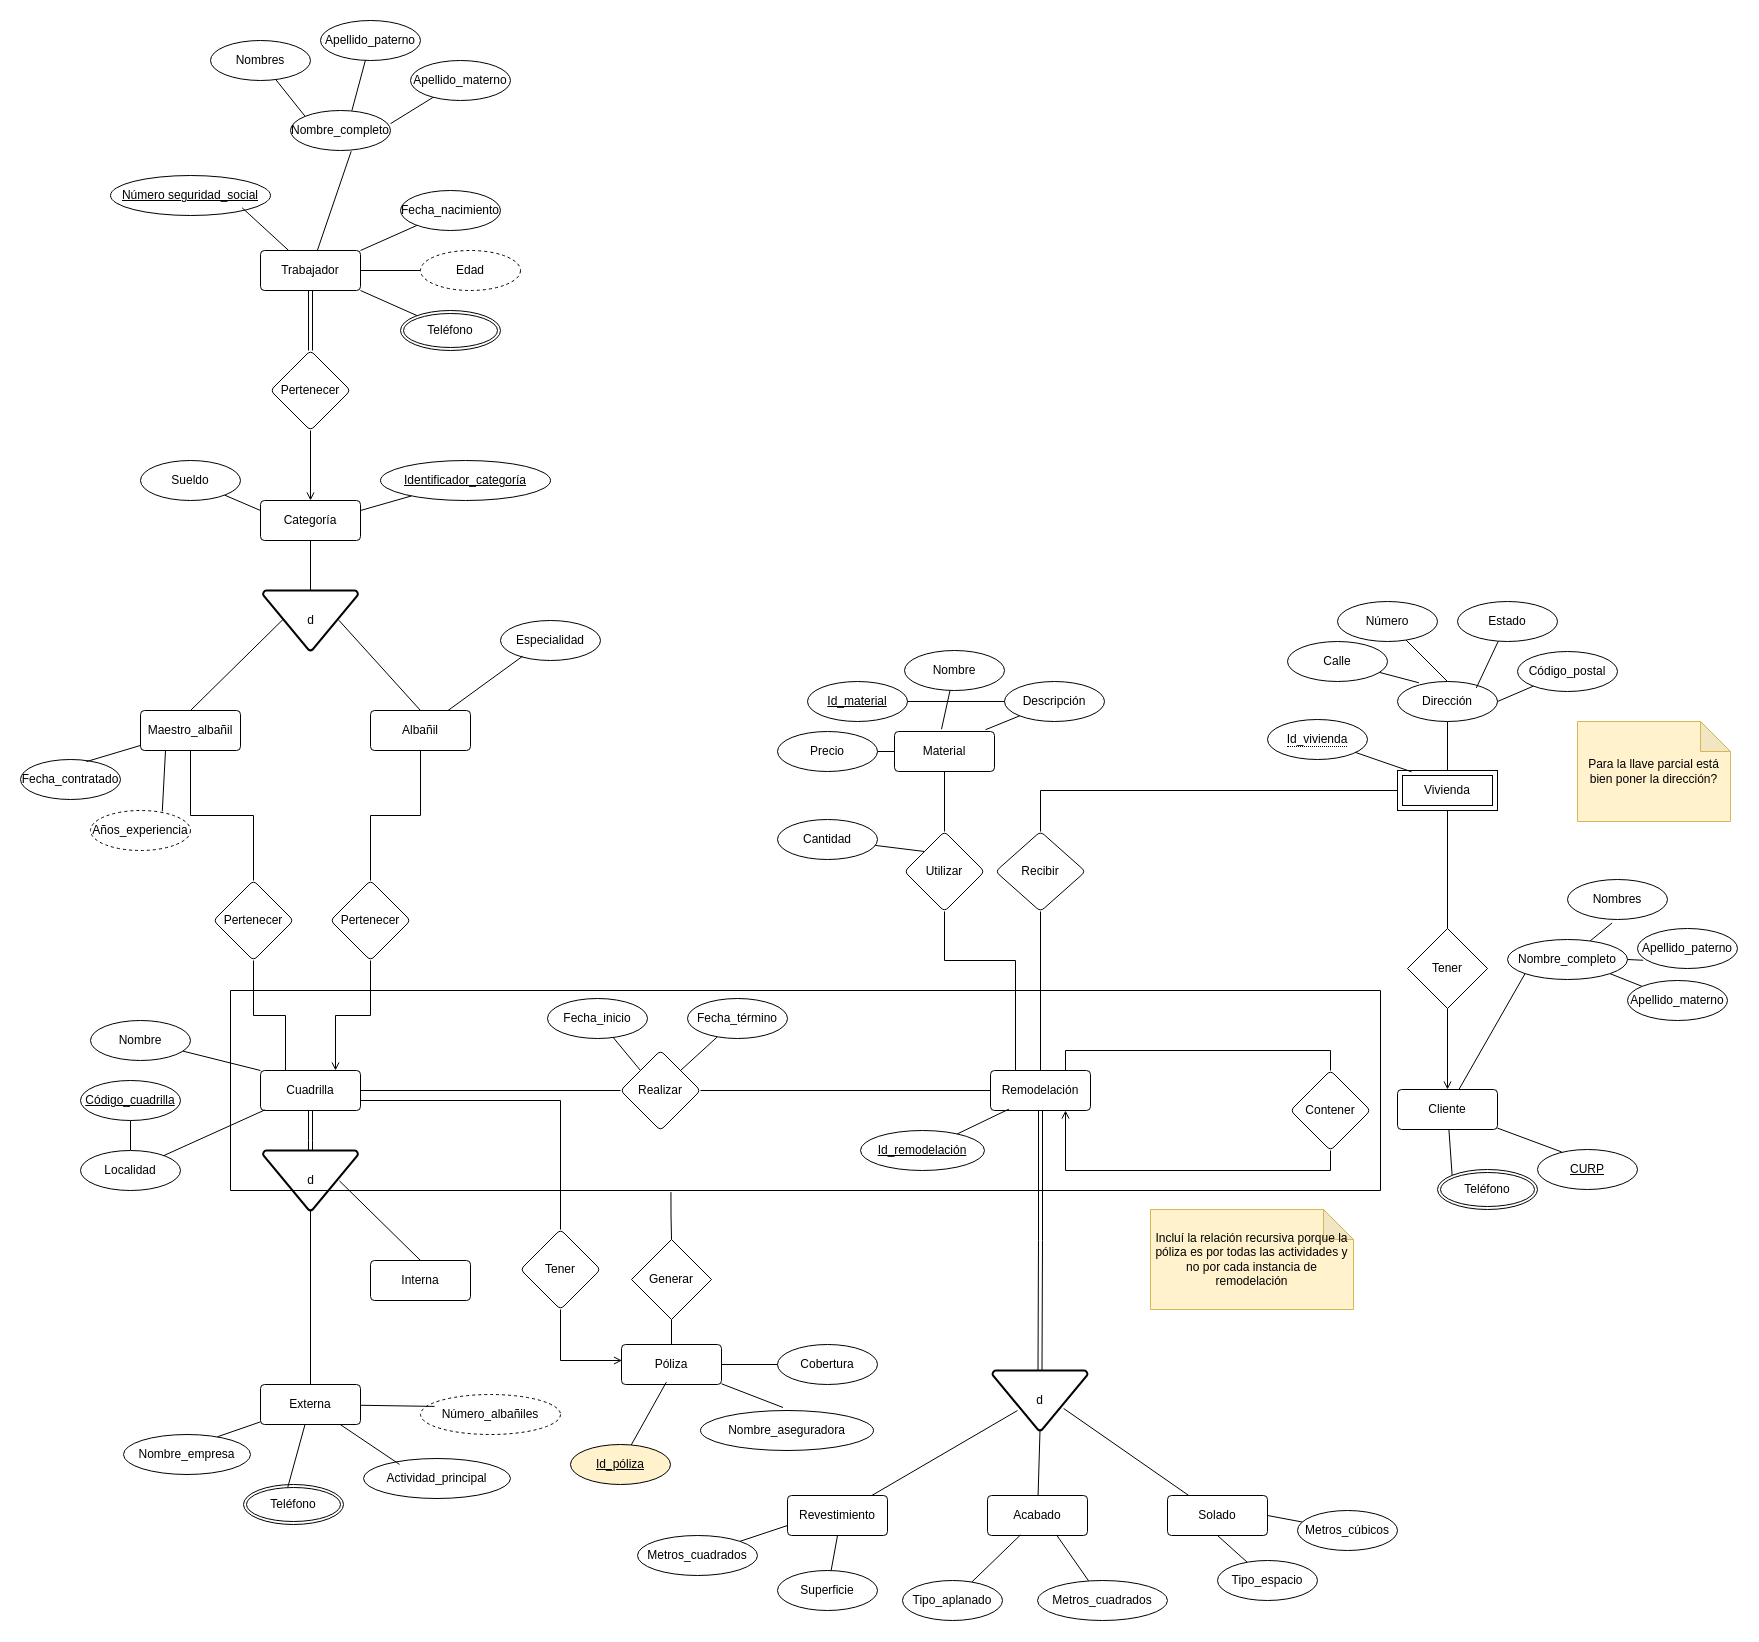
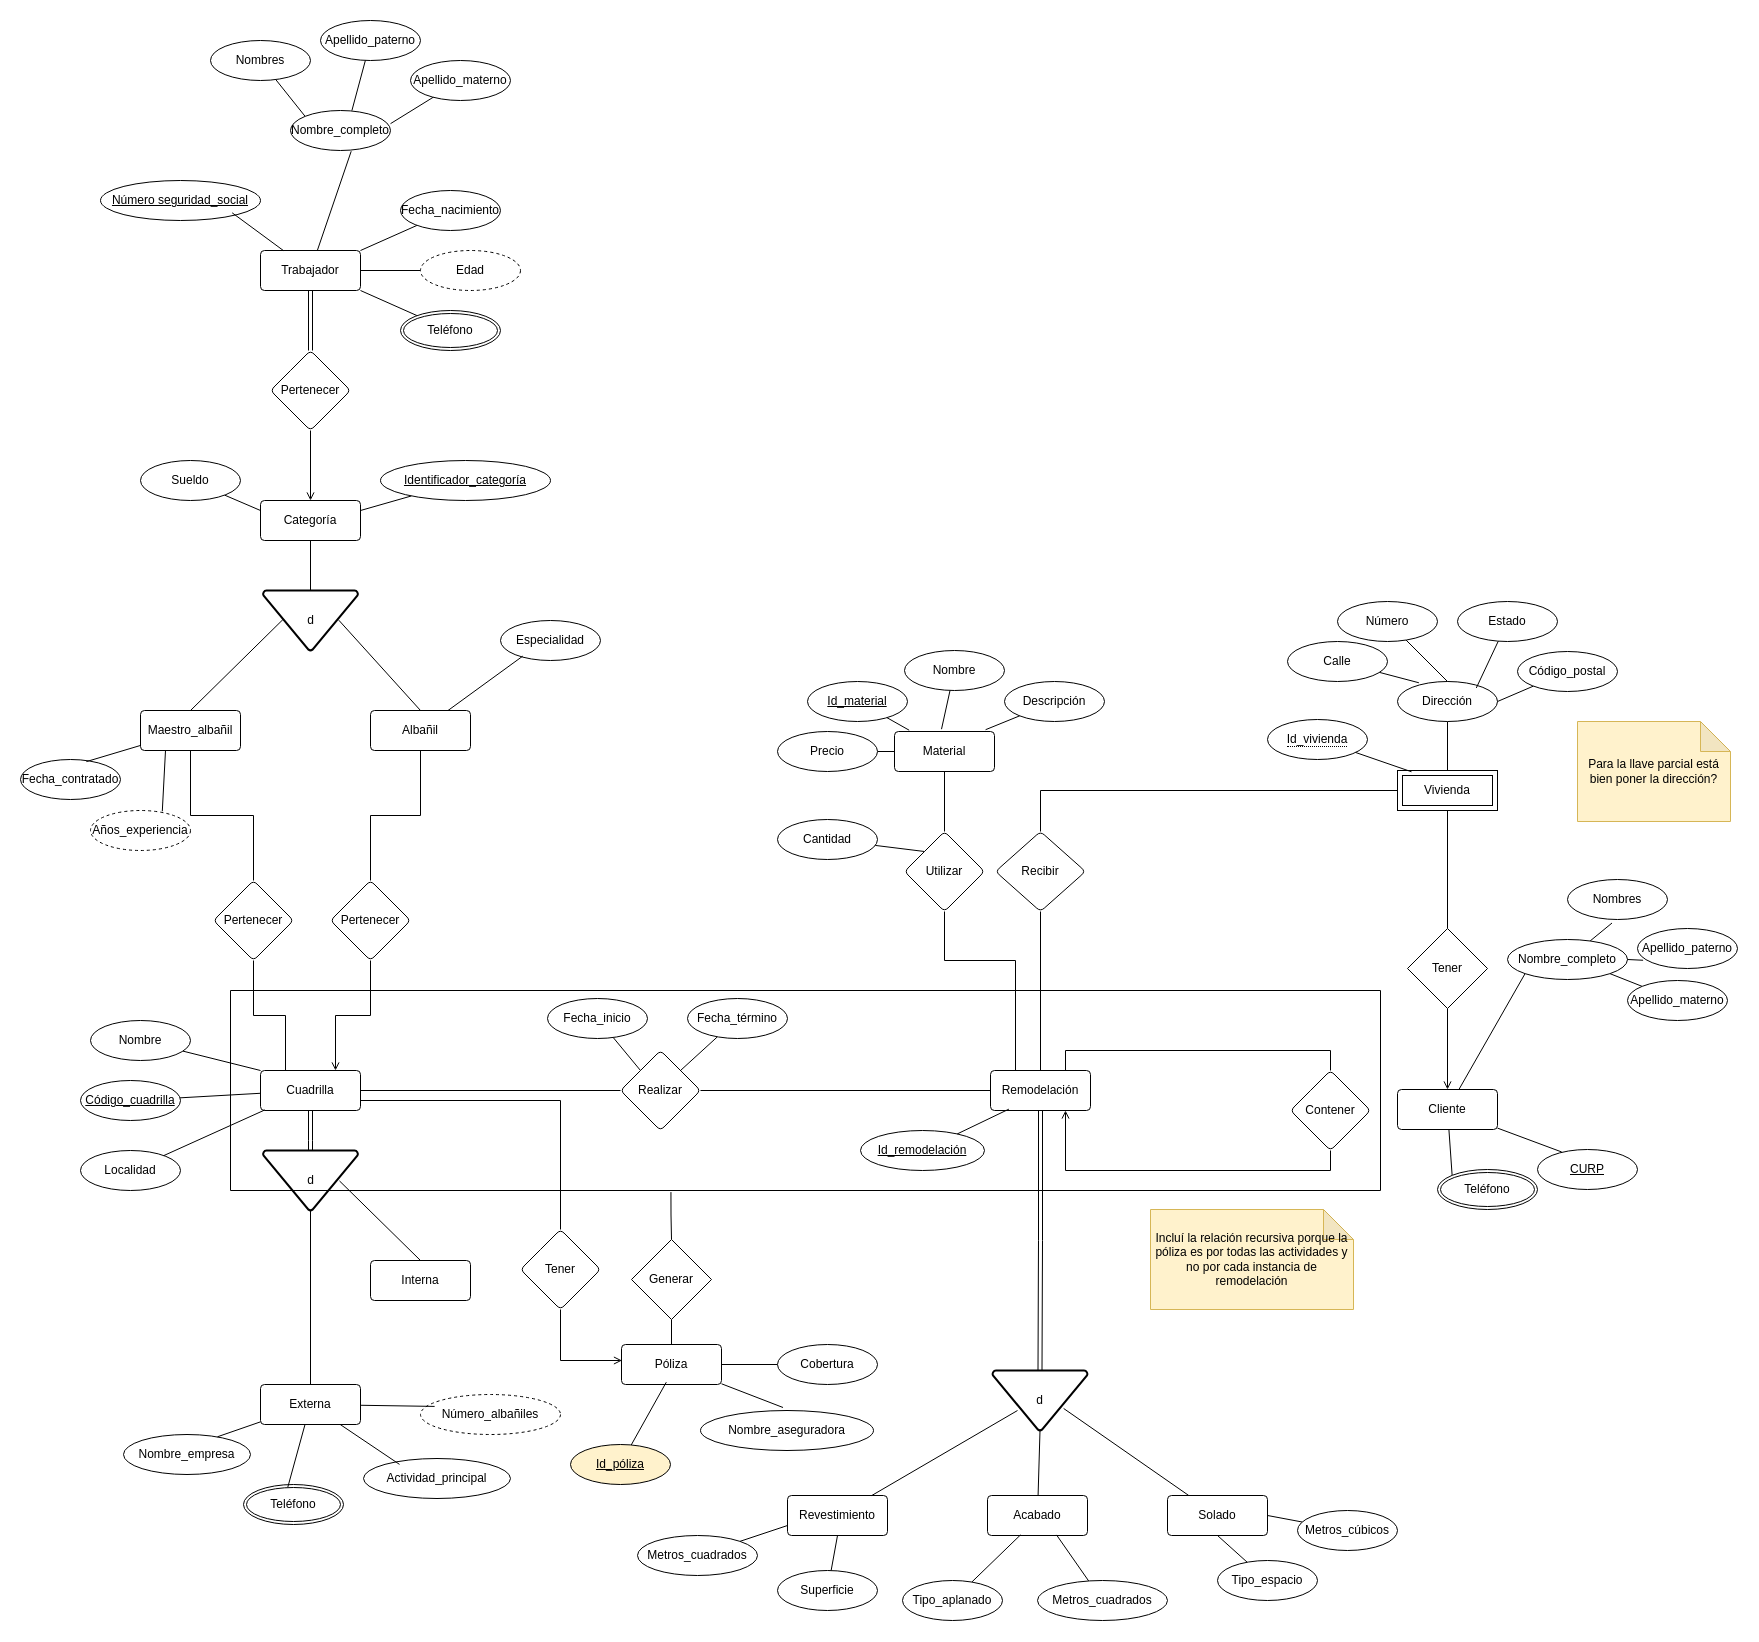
node "Número seguridad_social": moved (191, 196) -> (181, 201)
edge "Id_material" -- "Descripción": now "Id_material" -- "Material"
edge "Código_cuadrilla" -- "Localidad": now "Código_cuadrilla" -- "Cuadrilla"
